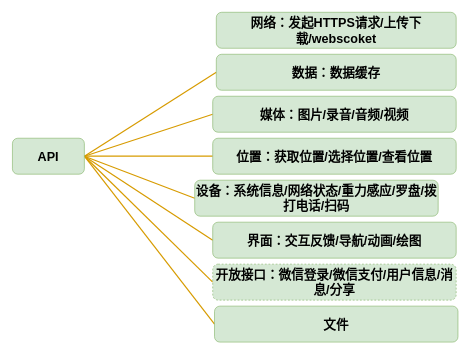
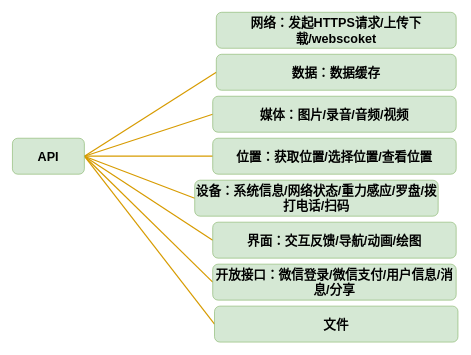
node "开放接口：微信登录/微信支付/用户信息/消息/分享": style dashed -> solid
